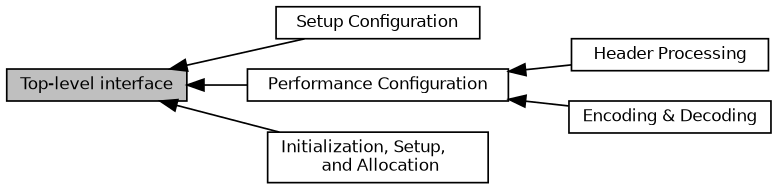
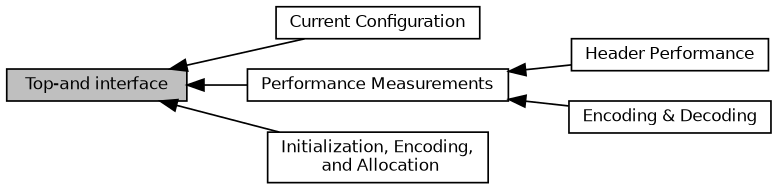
node "Setup Configuration": label "Setup Configuration" -> "Current Configuration"
node "Header Processing": label "Header Processing" -> "Header Performance"
node "Top-level interface": label "Top-level interface" -> "Top-and interface"
node "Performance Configuration": label "Performance Configuration" -> "Performance Measurements"
node "Initialization, Setup, and Allocation": label "Initialization, Setup, and Allocation" -> "Initialization, Encoding, and Allocation"
